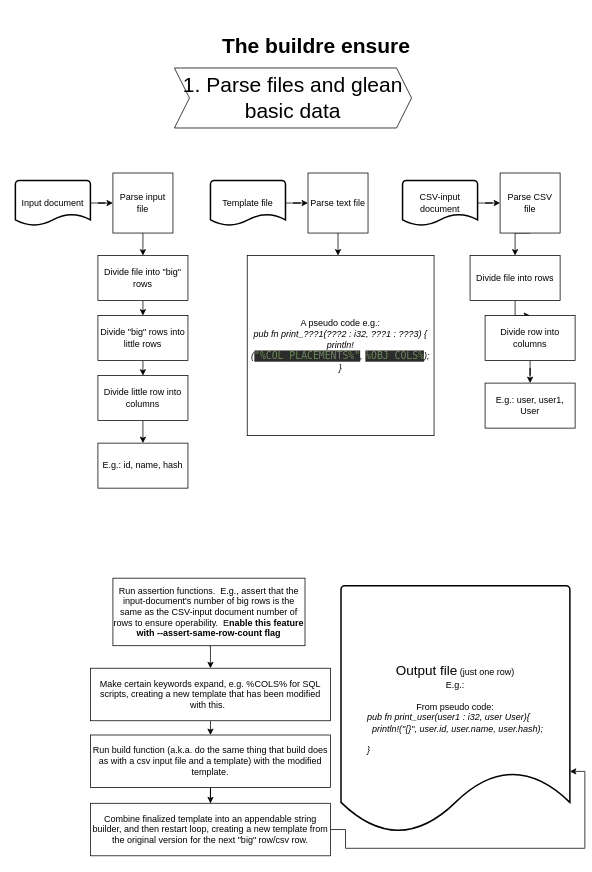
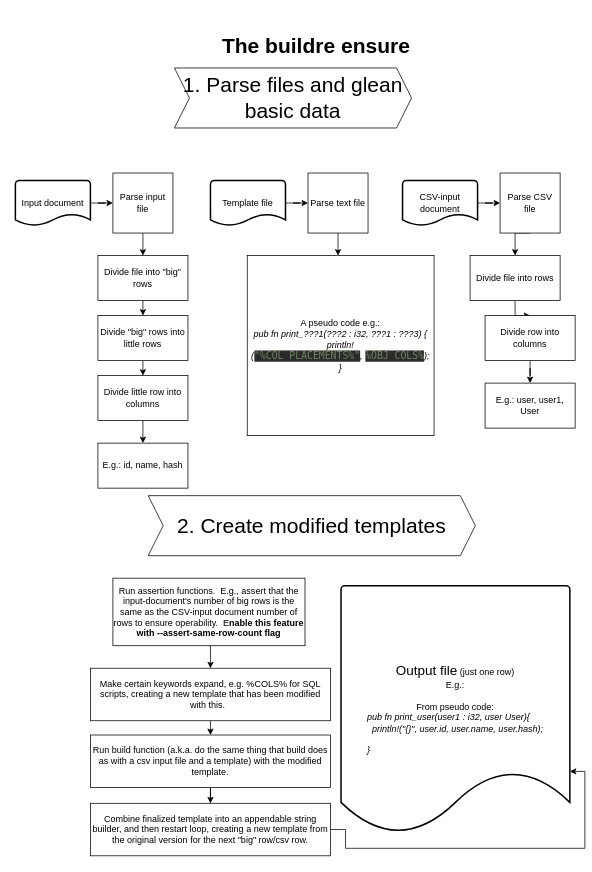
node "2. Create modified templates": added
